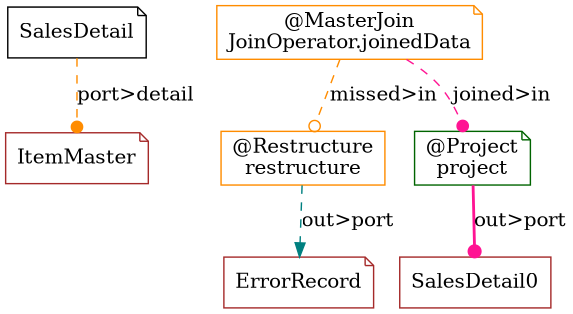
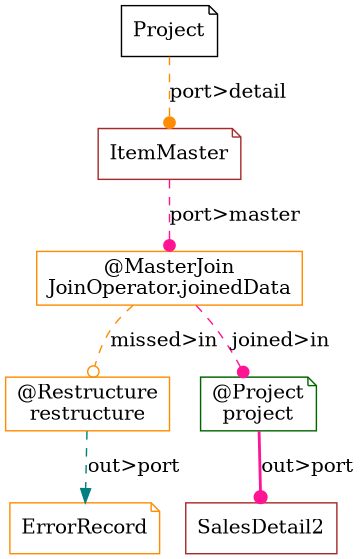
node "SalesDetail": label "SalesDetail" -> "Project"
node "@MasterJoin JoinOperator.joinedData": shape note -> box
edge "ItemMaster" -> "@MasterJoin JoinOperator.joinedData": added, label "port>master"
node "ErrorRecord": color brown -> darkorange
node "SalesDetail0": label "SalesDetail0" -> "SalesDetail2"
